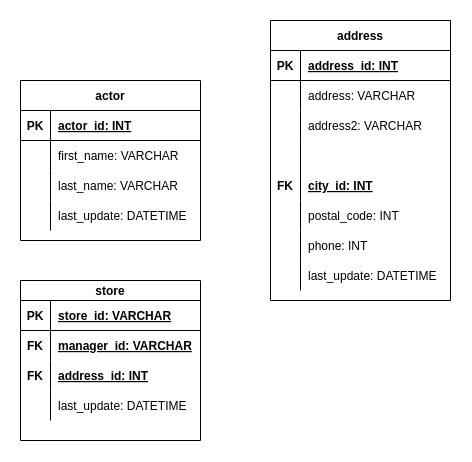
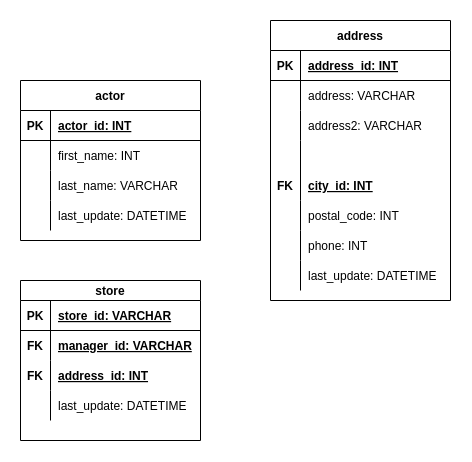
node "first_name: VARCHAR": label "first_name: VARCHAR" -> "first_name: INT"
